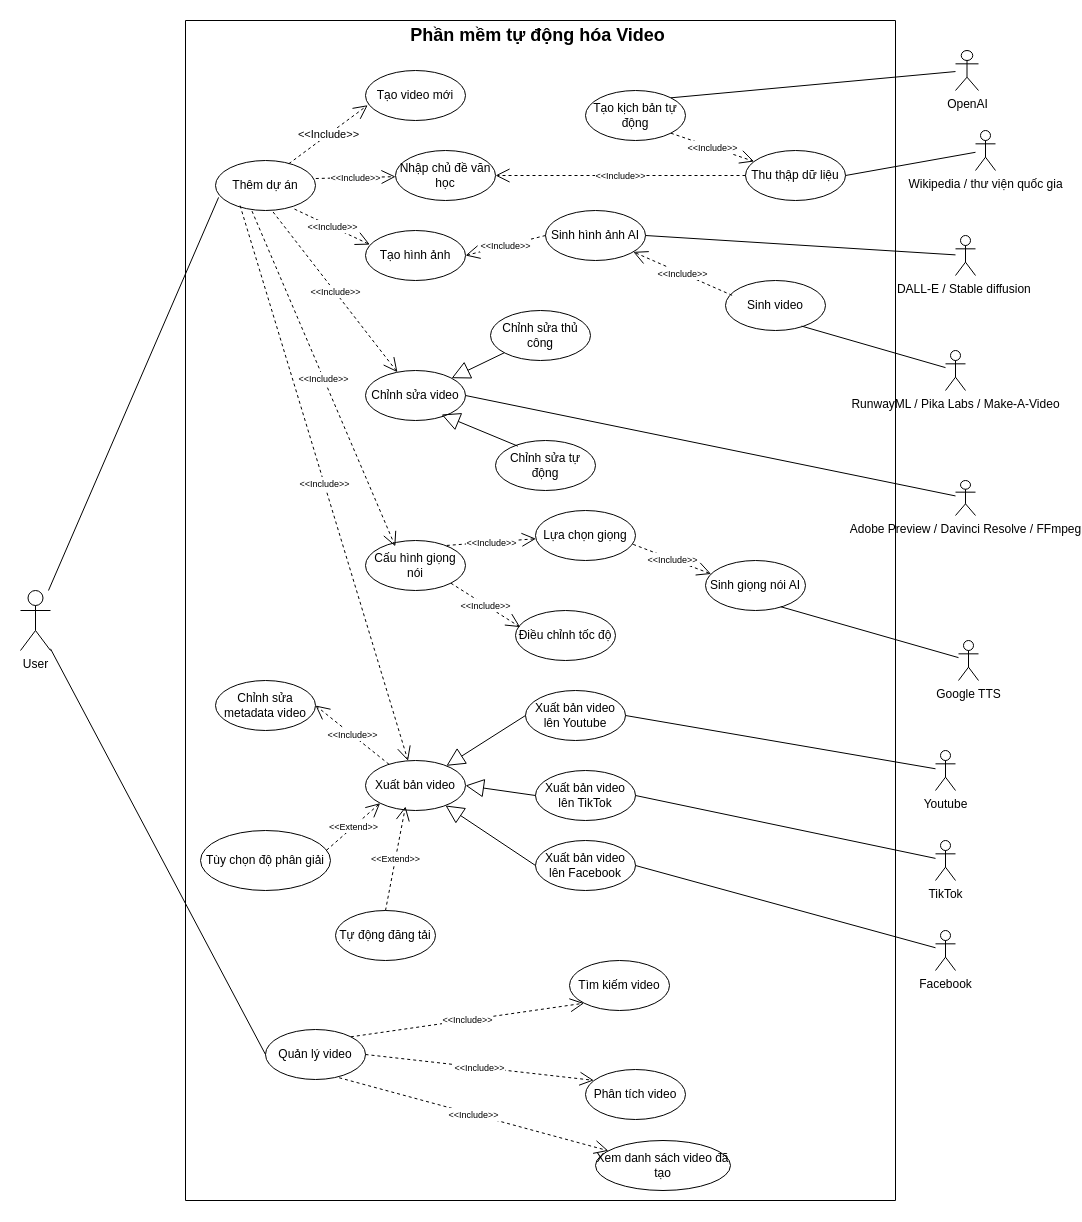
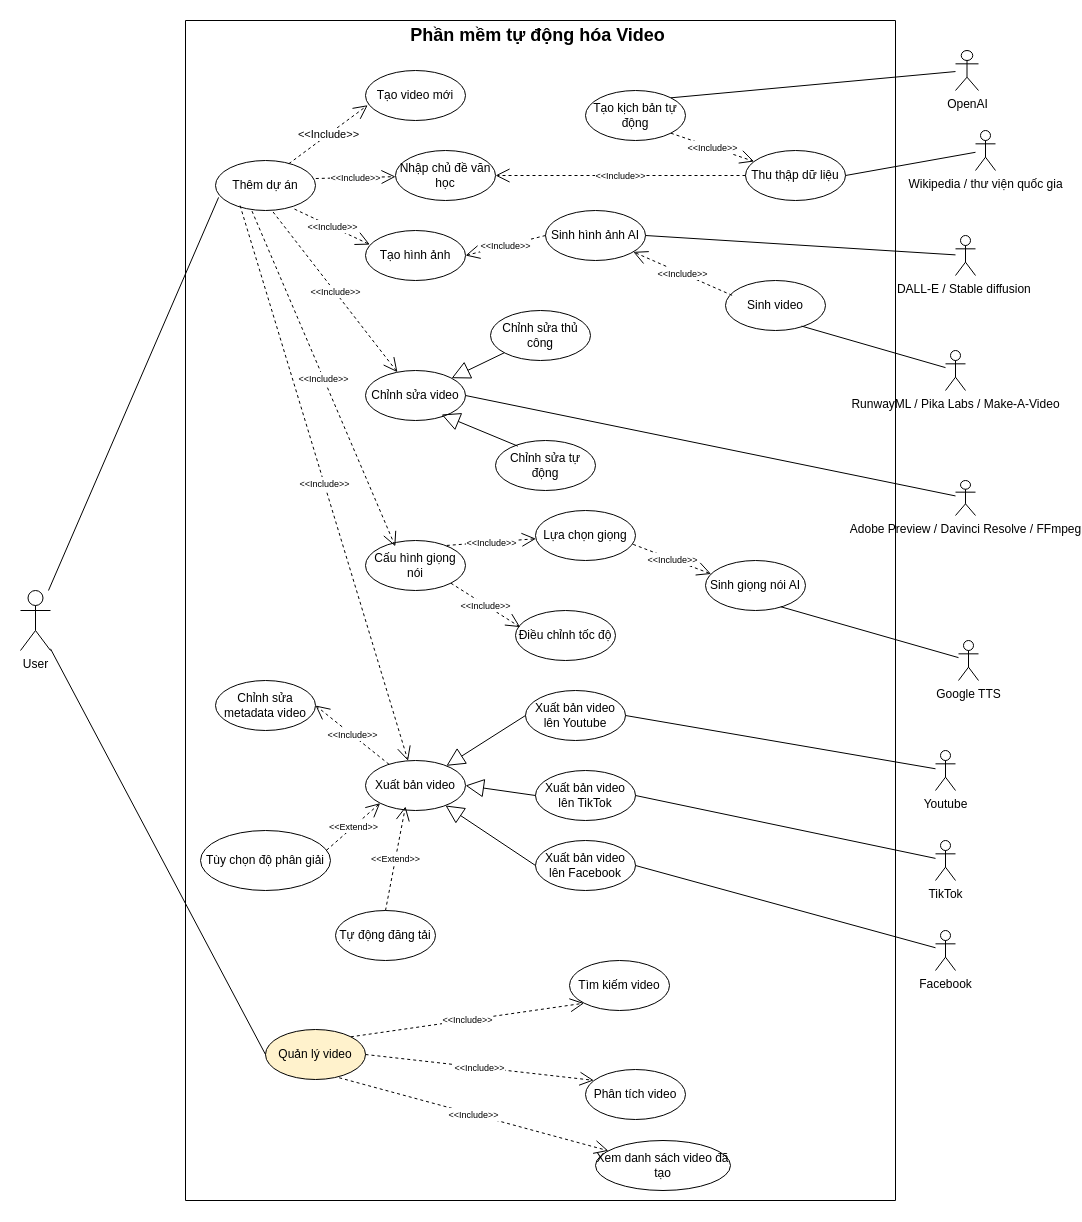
node "Quản lý video": fillcolor #ffffff -> #fff2cc
